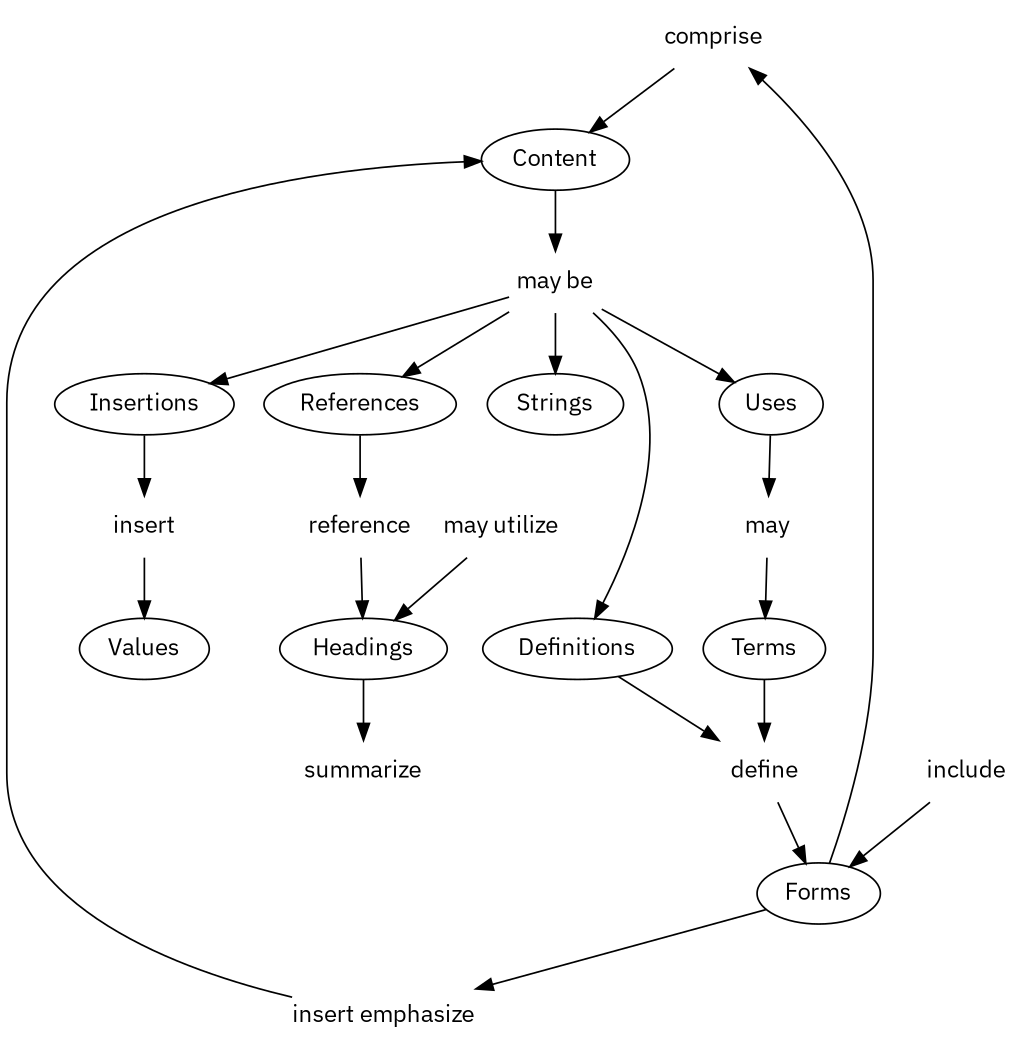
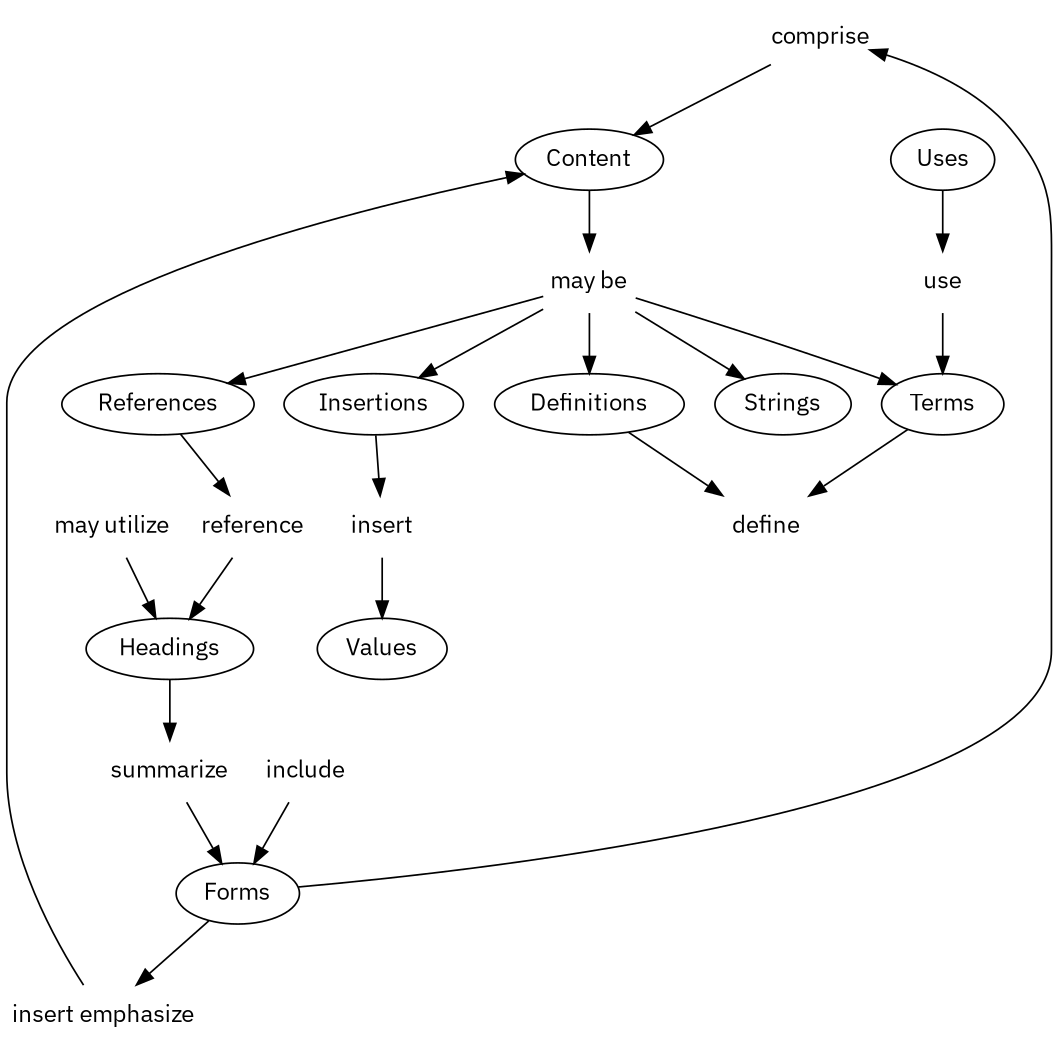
edge "may be" -> "Uses": now "may be" -> "Terms"
node "may": label "may" -> "use"
edge "define" -> "Forms": now "summarize" -> "Forms"
